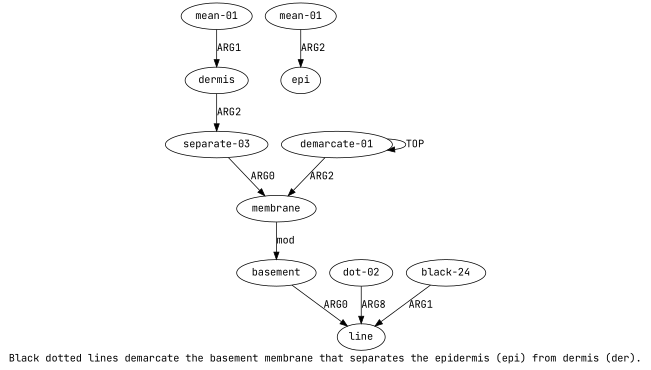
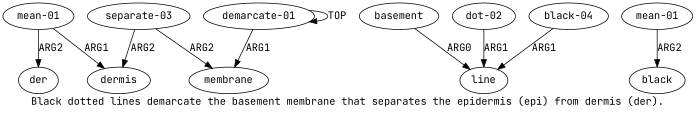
node "der": added
node "epi": label "epi" -> "black"
edge "dermis" -> "separate-03": reversed
edge "separate-03" -> "membrane": label "ARG0" -> "ARG2"
edge "demarcate-01" -> "membrane": label "ARG2" -> "ARG1"
edge "membrane" -> "basement": removed, label "mod"
node "black-24": label "black-24" -> "black-04"
edge "dot-02" -> "line": label "ARG8" -> "ARG1"
